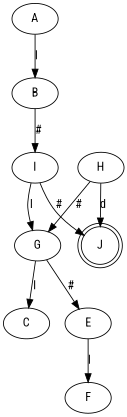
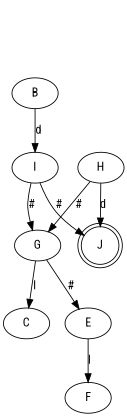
node "A": removed
edge "B" -> "I": label "#" -> "d"
edge "I" -> "G": label "l" -> "#"
